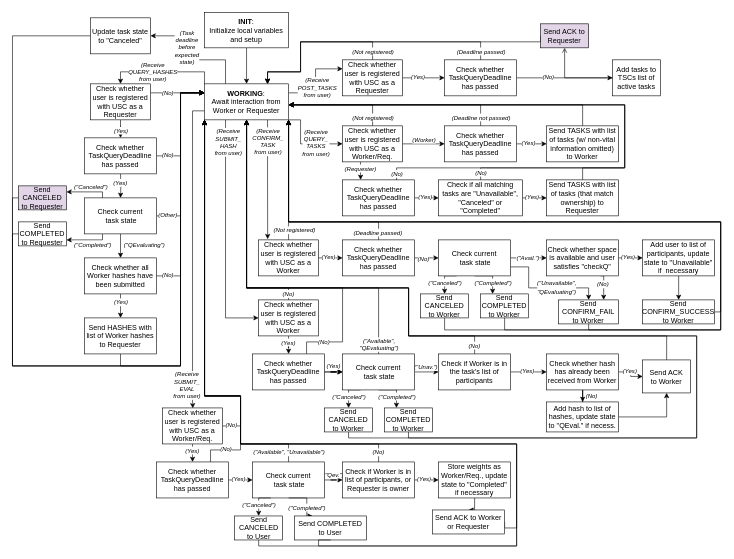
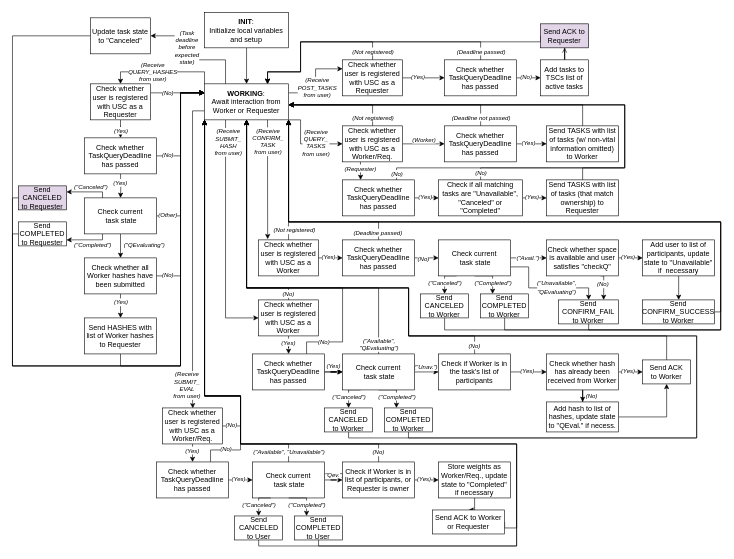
node "Add tasks to TSCs list of active tasks": moved (636, 78) -> (564, 78)
node "Send ACK to Worker": size 48x33 -> 48x24
node "Send COMPLETED to User": size 72x24 -> 48x24
